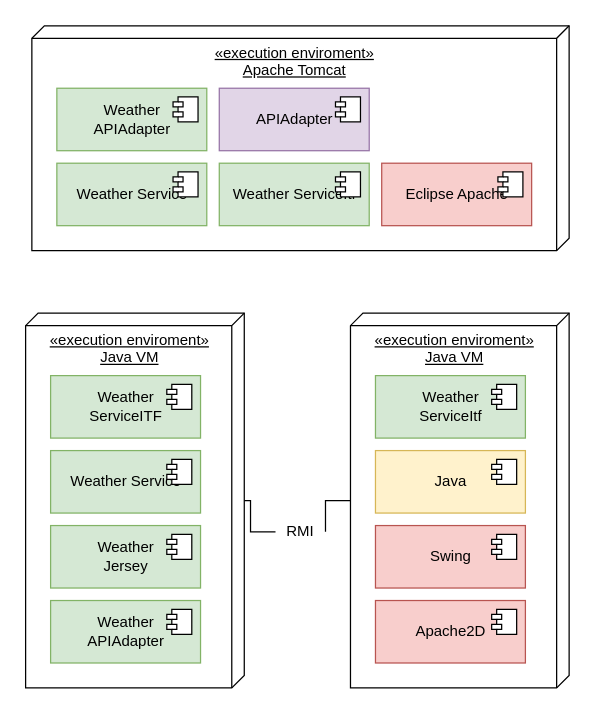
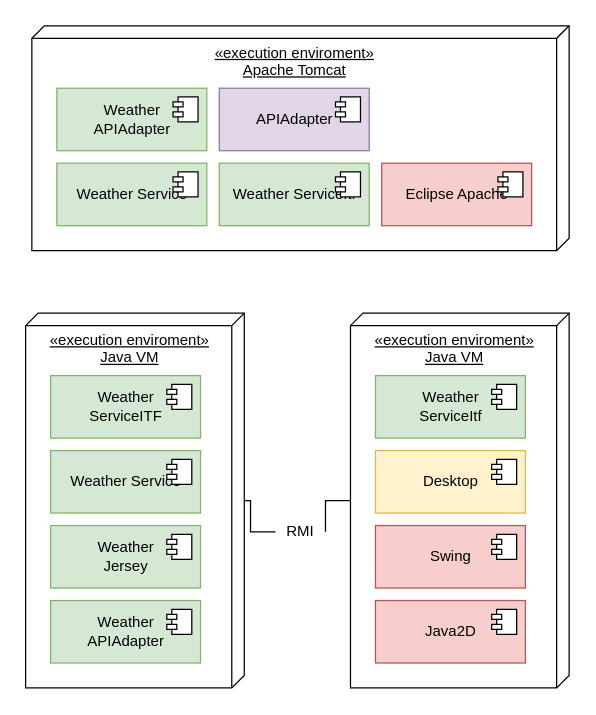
node "Java": label "Java" -> "Desktop"
node "Apache2D": label "Apache2D" -> "Java2D"
